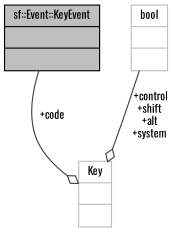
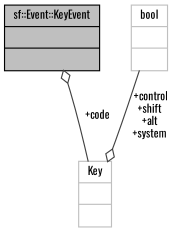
edge "sf::Event::KeyEvent" -> "Key": reversed
